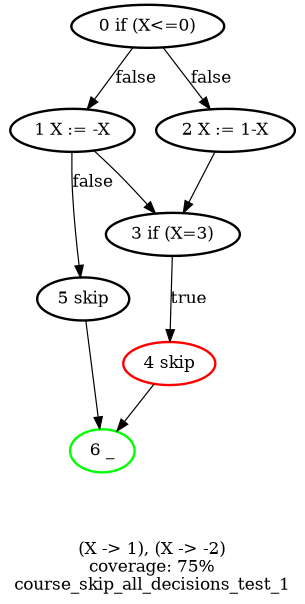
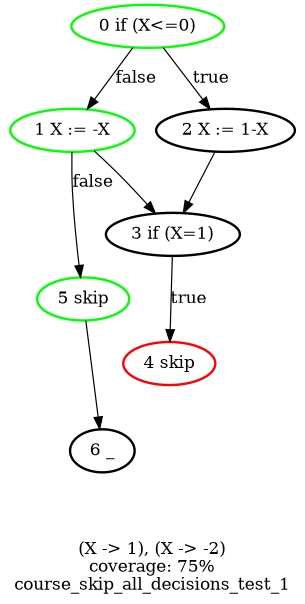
node "0 if (X<=0)": color black -> green
edge "0 if (X<=0)" -> "2 X := 1-X": label "false" -> "true"
node "1 X := -X": color black -> green
node "3 if (X=3)": label "3 if (X=3)" -> "3 if (X=1)"
node "5 skip": color black -> green
edge "4 skip" -> "6 _": removed
node "6 _": color green -> black
